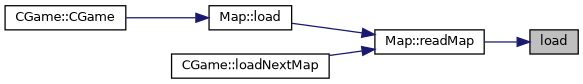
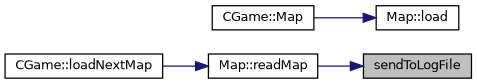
node "CGame::CGame": label "CGame::CGame" -> "CGame::Map"
edge "Map::load" -> "Map::readMap": removed
node "load": label "load" -> "sendToLogFile"
